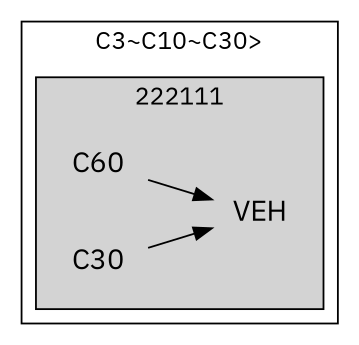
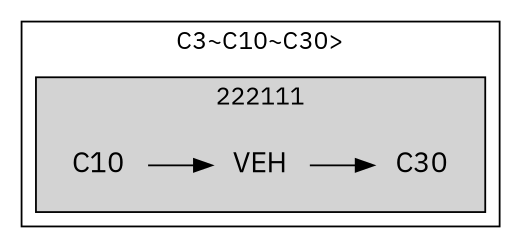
node "C60": label "C60" -> "C10"
edge "C30" -> "VEH": reversed
